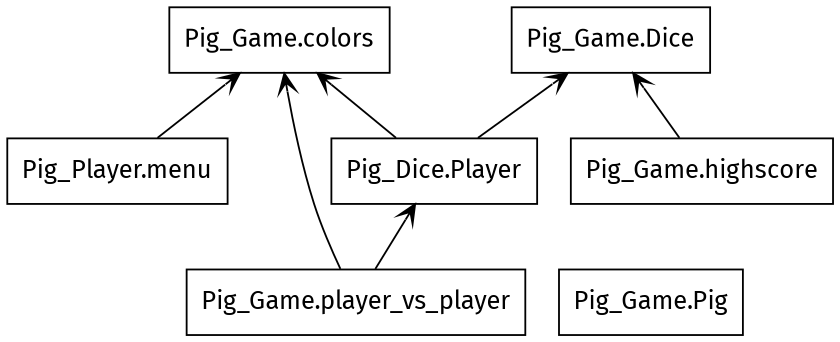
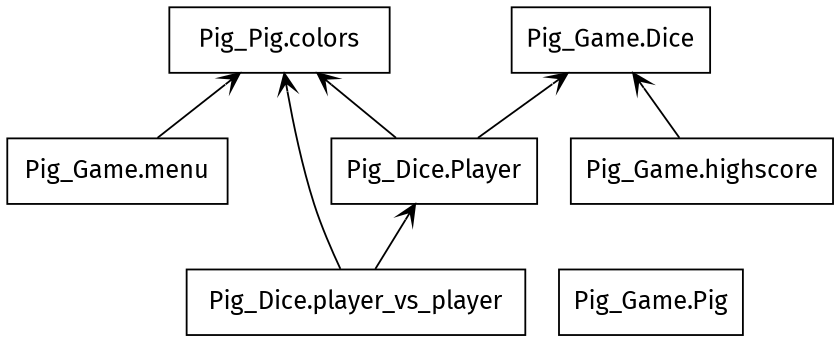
node "Pig_Game.colors": label "Pig_Game.colors" -> "Pig_Pig.colors"
node "Pig_Player.menu": label "Pig_Player.menu" -> "Pig_Game.menu"
node "Pig_Game.player_vs_player": label "Pig_Game.player_vs_player" -> "Pig_Dice.player_vs_player"
